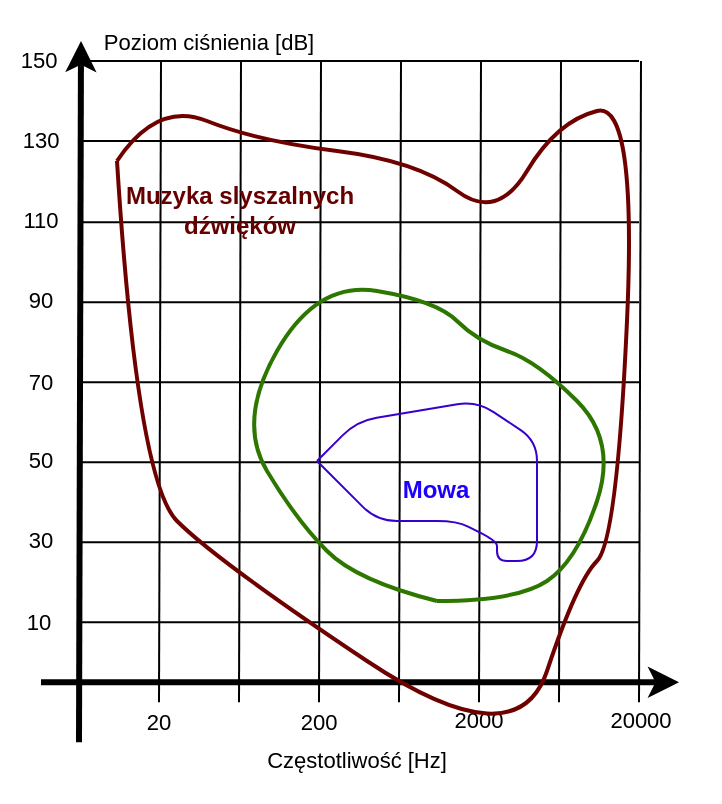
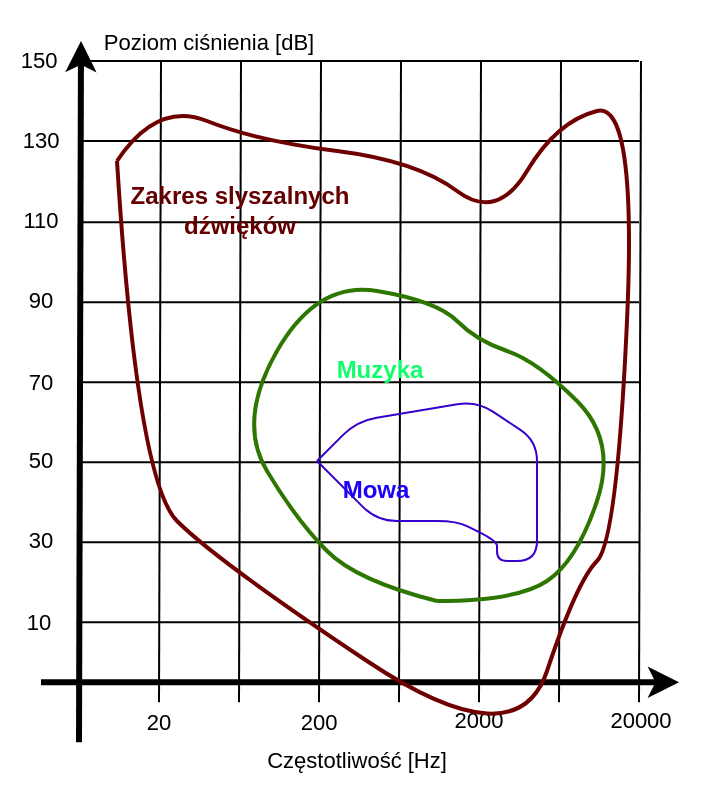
node "Muzyka slyszalnych dźwięków": label "Muzyka slyszalnych dźwięków" -> "Zakres slyszalnych dźwięków"
node "Muzyka": added
node "Mowa": moved (437, 491) -> (377, 491)
